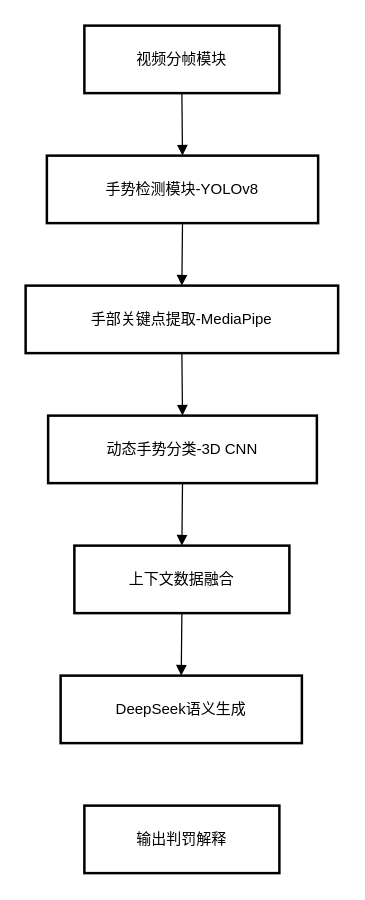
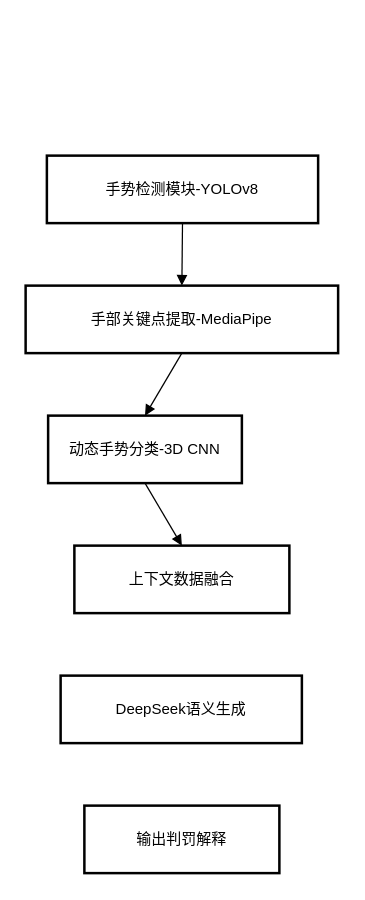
node "视频分帧模块": removed
edge "视频分帧模块" -> "手势检测模块-YOLOv8": removed
node "动态手势分类-3D CNN": size 269x68 -> 194x68
edge "上下文数据融合" -> "DeepSeek语义生成": removed
